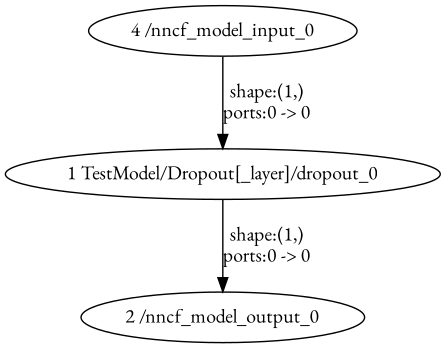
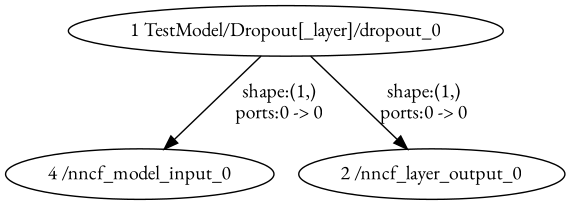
edge "4 /nncf_model_input_0" -> "1 TestModel/Dropout[_layer]/dropout_0": reversed
node "2 /nncf_model_output_0": label "2 /nncf_model_output_0" -> "2 /nncf_layer_output_0"
